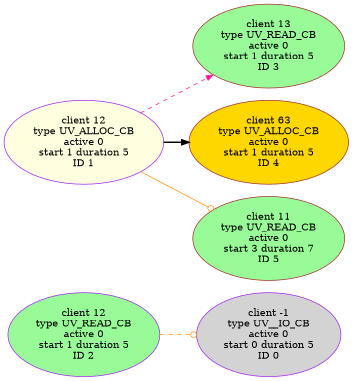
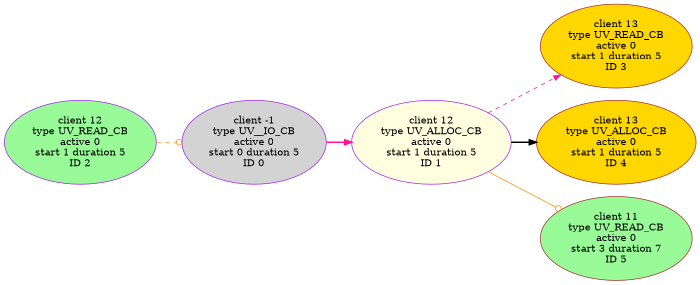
node "client 13 type UV_READ_CB active 0 start 1 duration 5 ID 3": fillcolor palegreen -> gold
node "client 63 type UV_ALLOC_CB active 0 start 1 duration 5 ID 4": label "client 63 type UV_ALLOC_CB active 0 start 1 duration 5 ID 4" -> "client 13 type UV_ALLOC_CB active 0 start 1 duration 5 ID 4"
edge "client -1 type UV__IO_CB active 0 start 0 duration 5 ID 0" -> "client 12 type UV_ALLOC_CB active 0 start 1 duration 5 ID 1": added
